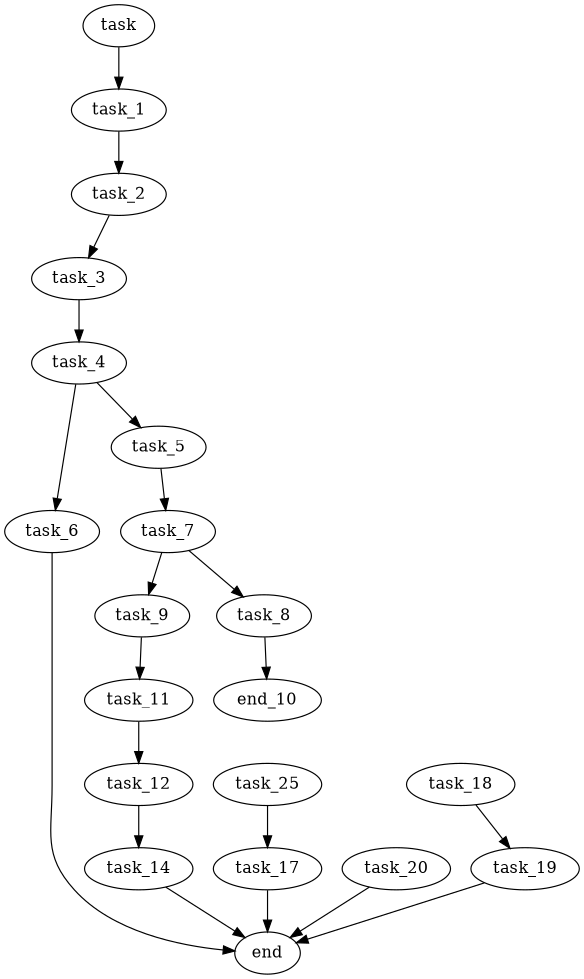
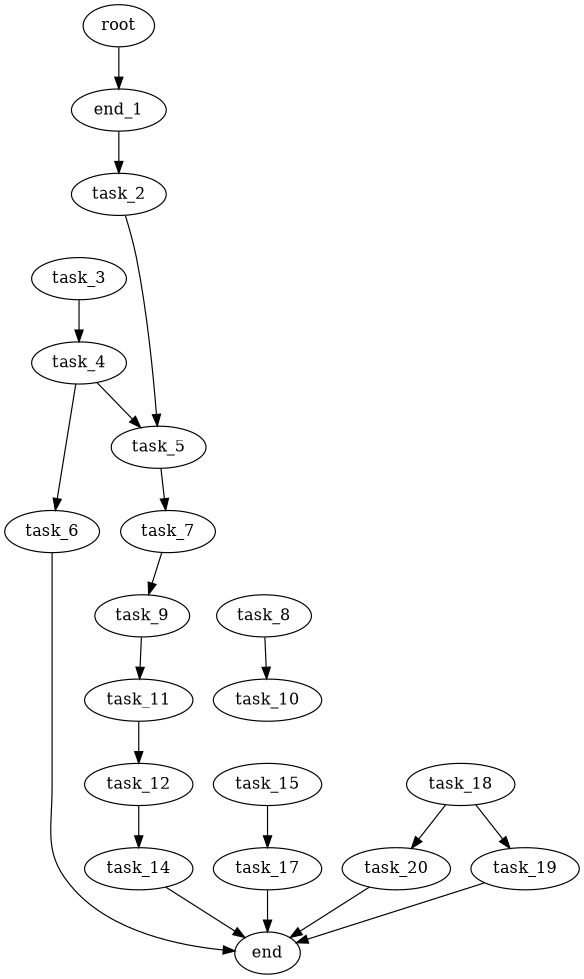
node "task": label "task" -> "root"
node "task_1": label "task_1" -> "end_1"
edge "task_2" -> "task_3": now "task_2" -> "task_5"
edge "task_7" -> "task_8": removed
node "end_10": label "end_10" -> "task_10"
node "task_25": label "task_25" -> "task_15"
edge "task_18" -> "task_20": added
